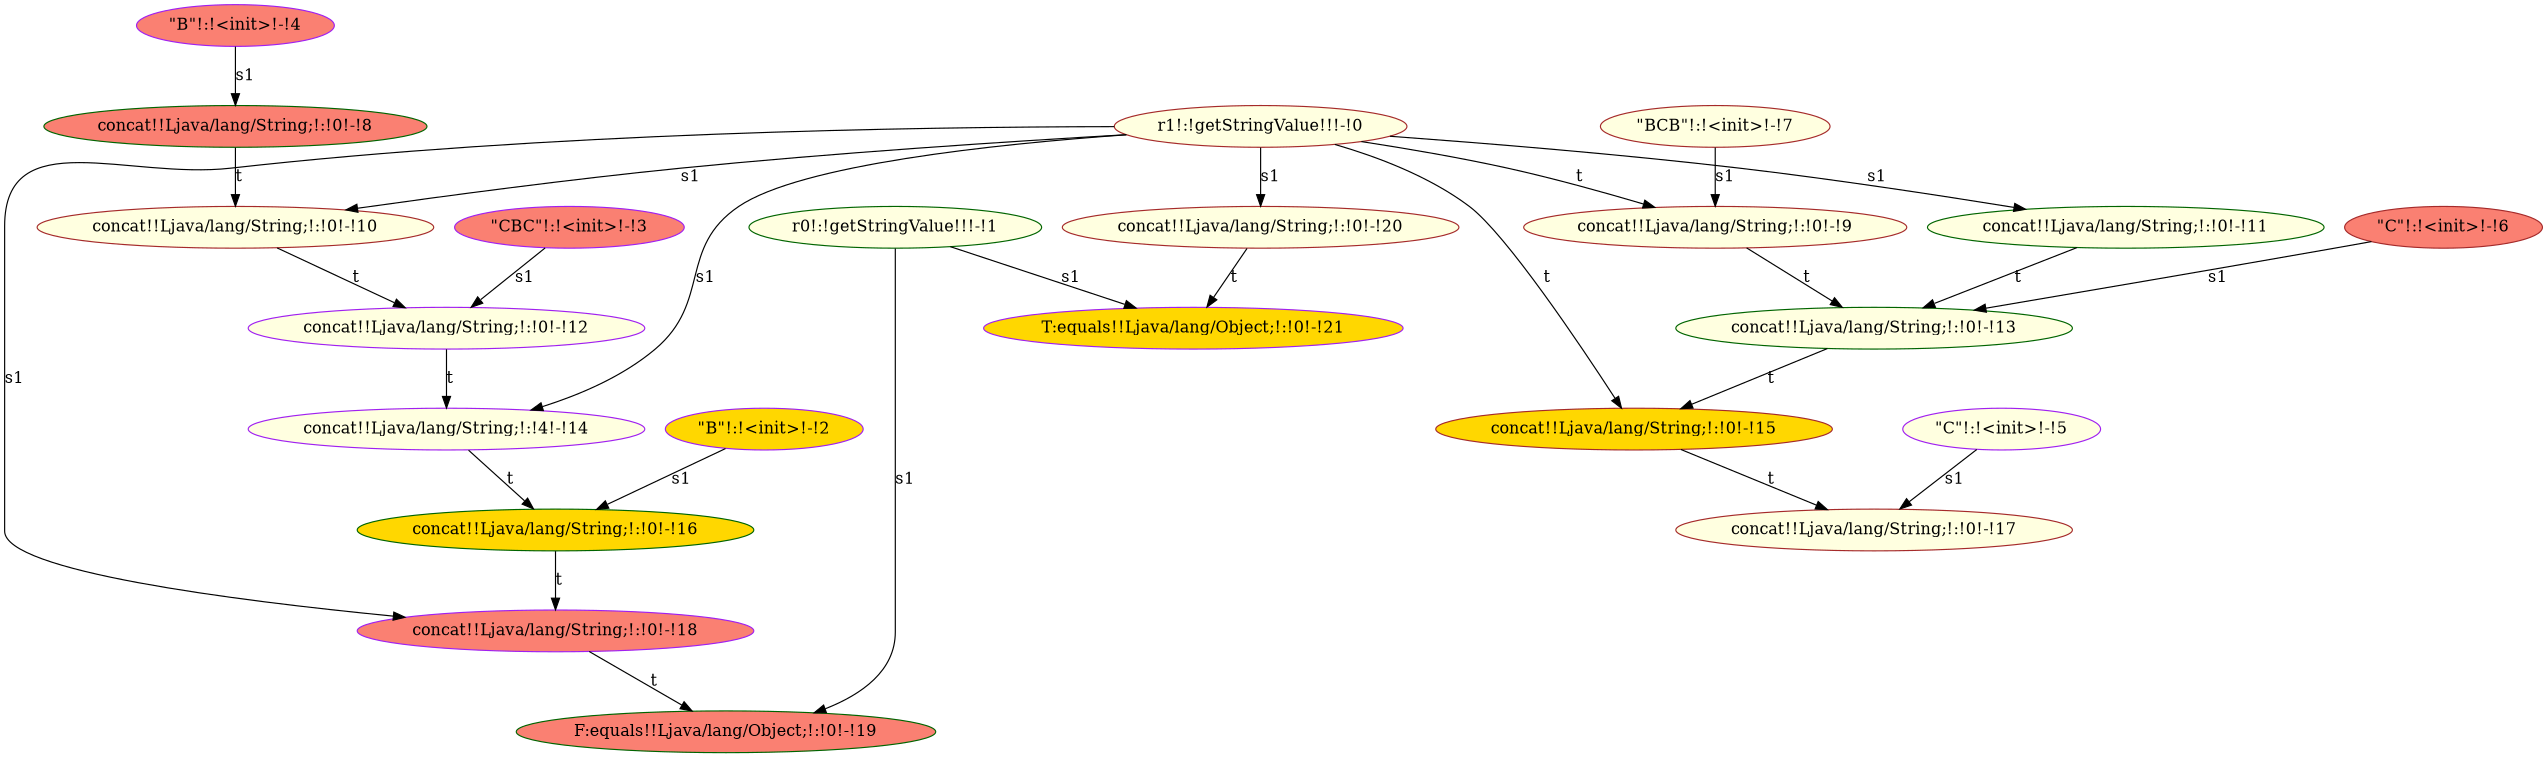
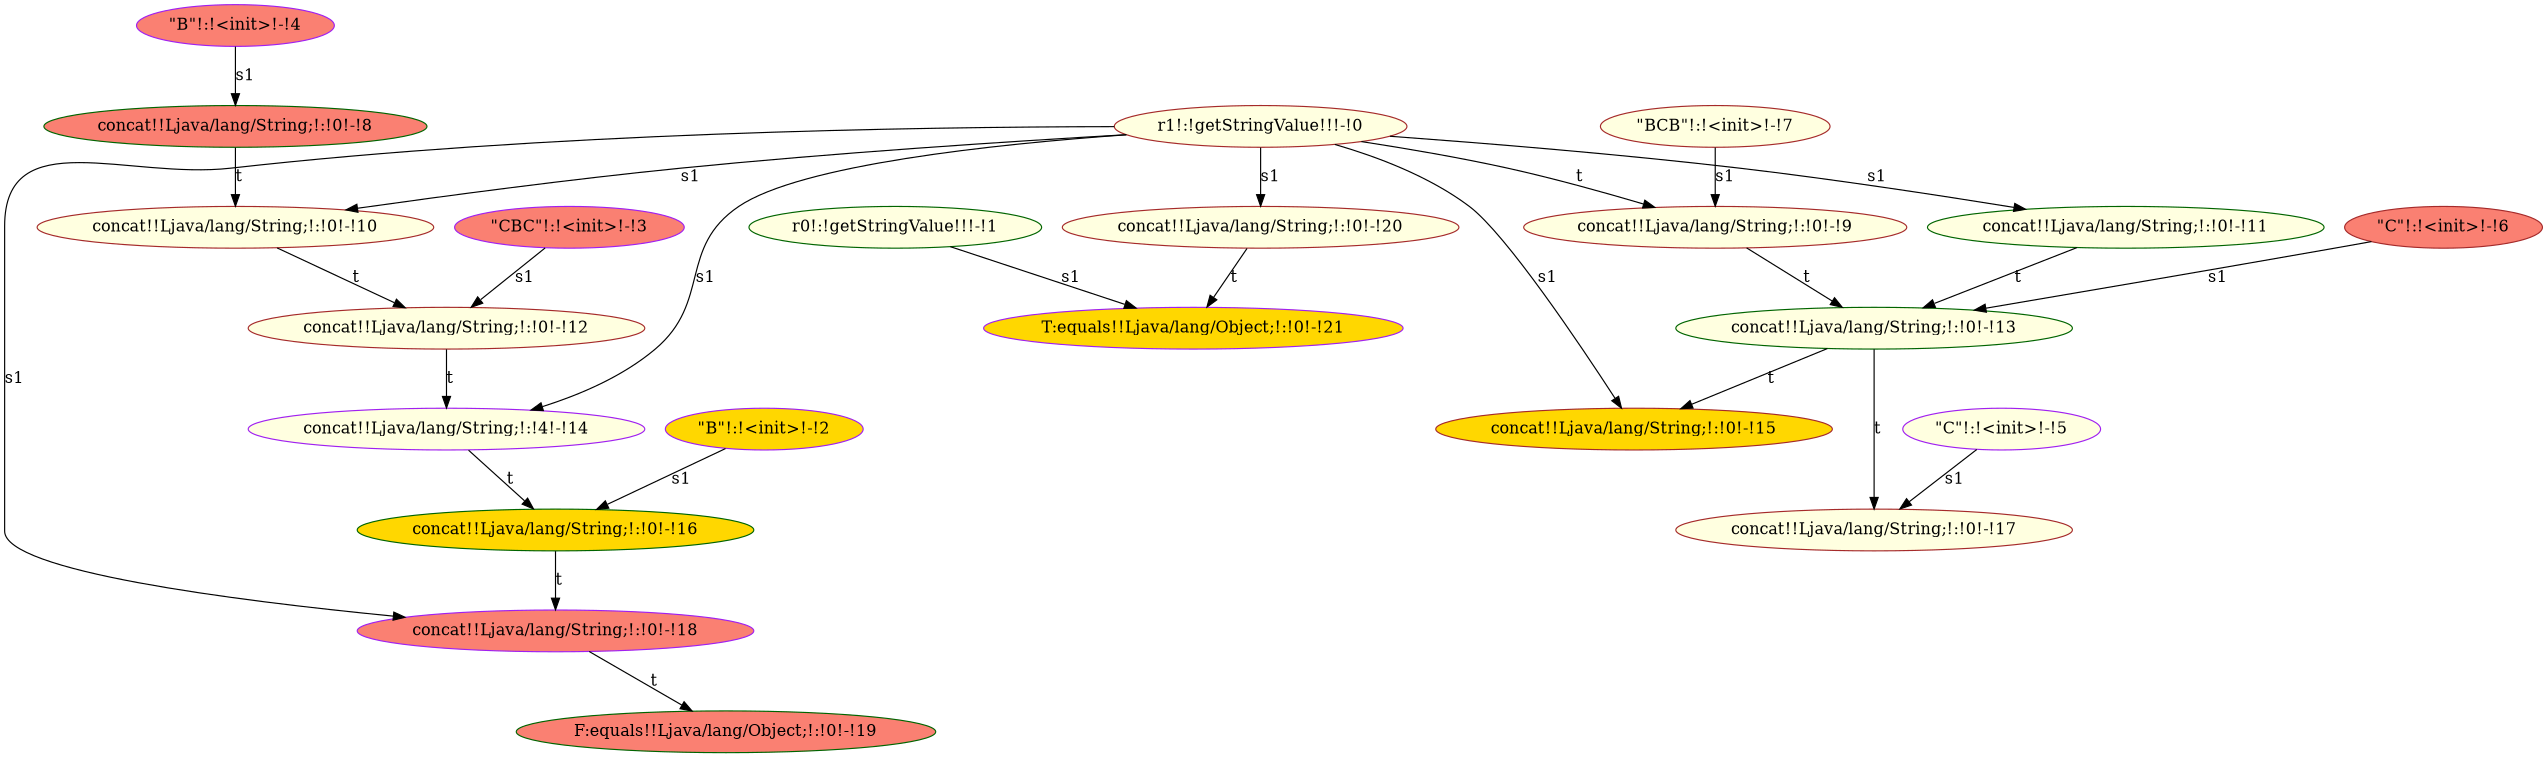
edge "r1!:!getStringValue!!!-!0" -> "concat!!Ljava/lang/String;!:!0!-!15": label "t" -> "s1"
node "concat!!Ljava/lang/String;!:!0!-!12": color purple -> brown
edge "concat!!Ljava/lang/String;!:!0!-!15" -> "concat!!Ljava/lang/String;!:!0!-!17": now "concat!!Ljava/lang/String;!:!0!-!13" -> "concat!!Ljava/lang/String;!:!0!-!17"
edge "r0!:!getStringValue!!!-!1" -> "F:equals!!Ljava/lang/Object;!:!0!-!19": removed, label "s1"
